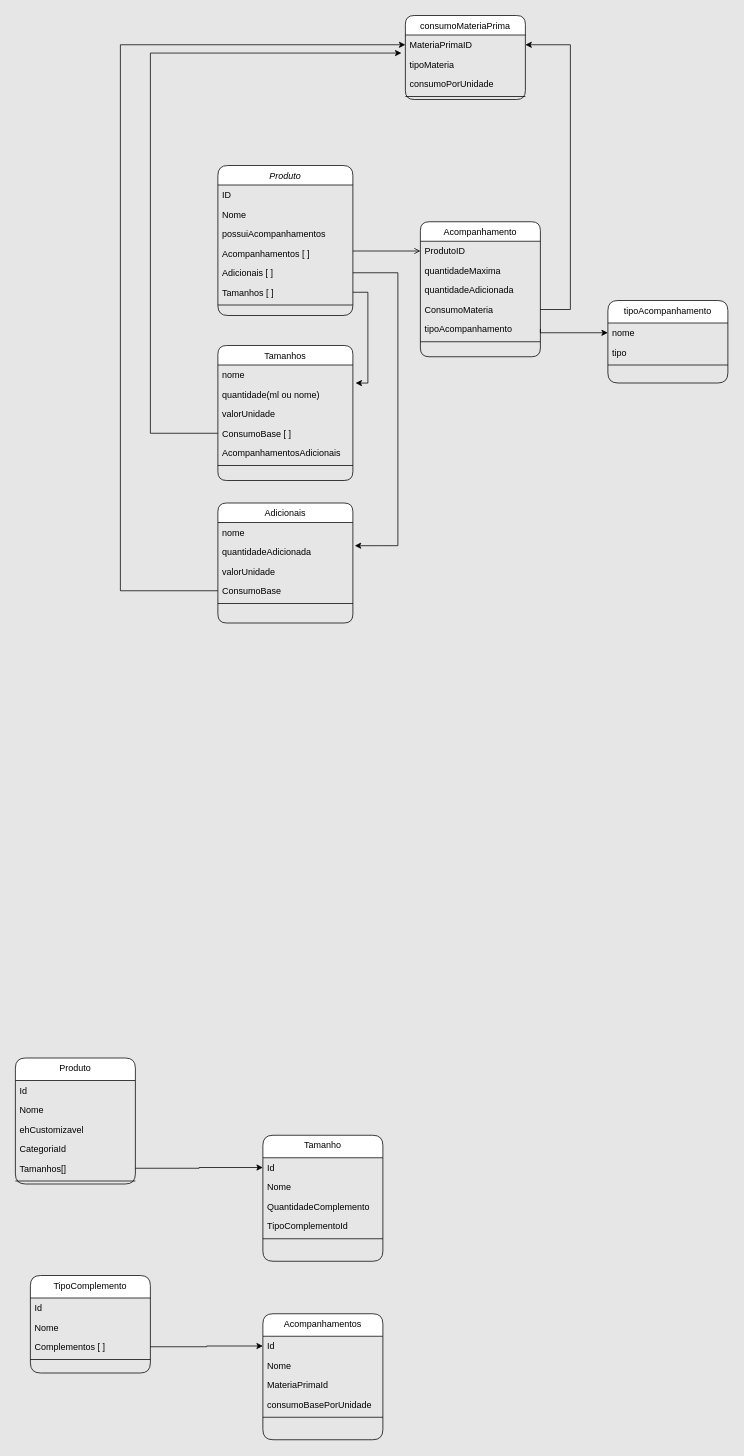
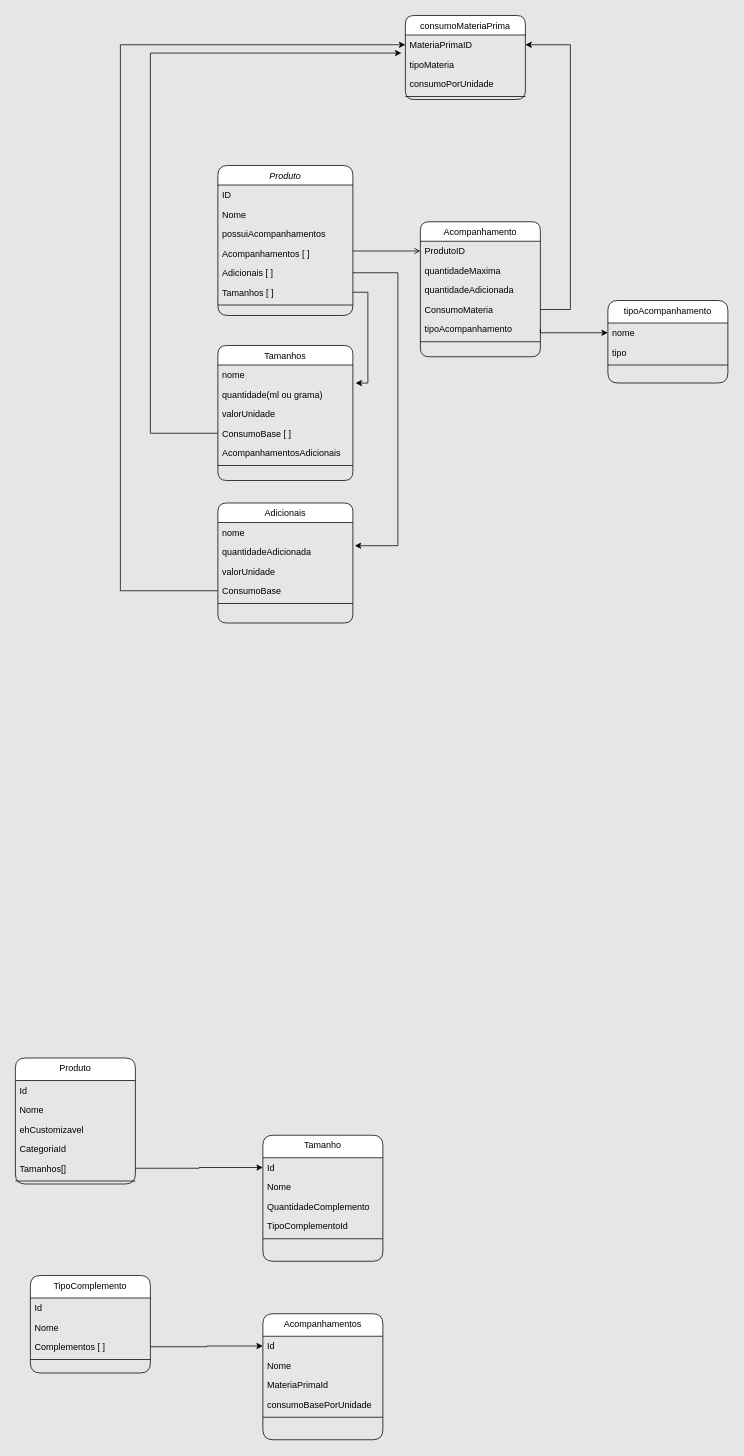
node "quantidade(ml ou nome)": label "quantidade(ml ou nome)" -> "quantidade(ml ou grama)"
